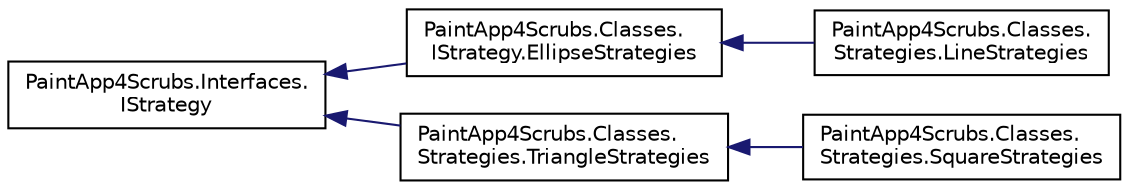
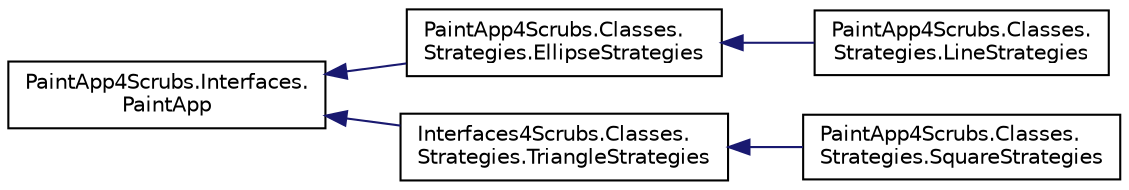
node "PaintApp4Scrubs.Classes. IStrategy.EllipseStrategies": label "PaintApp4Scrubs.Classes. IStrategy.EllipseStrategies" -> "PaintApp4Scrubs.Classes. Strategies.EllipseStrategies"
node "PaintApp4Scrubs.Interfaces. IStrategy": label "PaintApp4Scrubs.Interfaces. IStrategy" -> "PaintApp4Scrubs.Interfaces. PaintApp"
node "PaintApp4Scrubs.Classes. Strategies.TriangleStrategies": label "PaintApp4Scrubs.Classes. Strategies.TriangleStrategies" -> "Interfaces4Scrubs.Classes. Strategies.TriangleStrategies"
